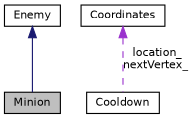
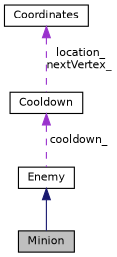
edge "Enemy" -> "Cooldown": added, label "cooldown_"
